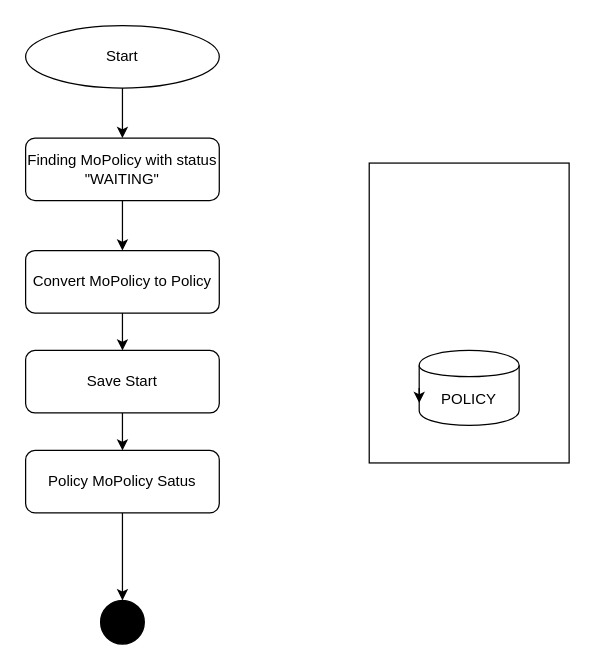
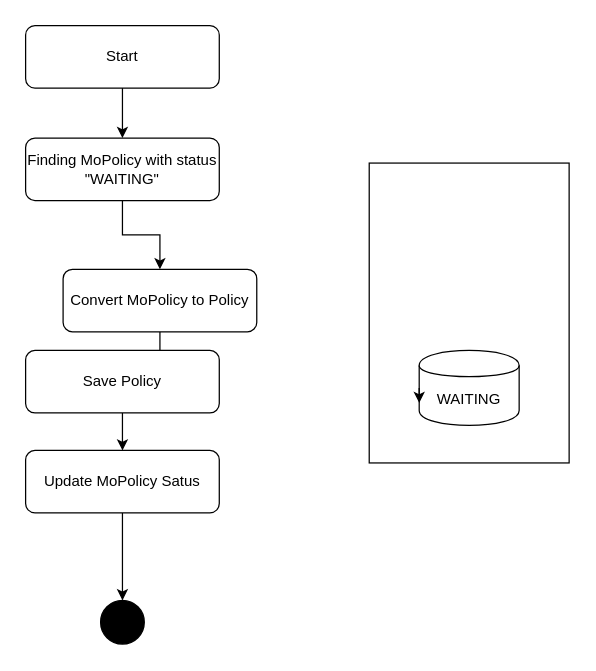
node "Start": shape ellipse -> rounded rectangle
node "Convert MoPolicy to Policy": moved (123, 282) -> (160, 301)
node "Save Start": label "Save Start" -> "Save Policy"
node "POLICY": label "POLICY" -> "WAITING"
node "Policy MoPolicy Satus": label "Policy MoPolicy Satus" -> "Update MoPolicy Satus"
